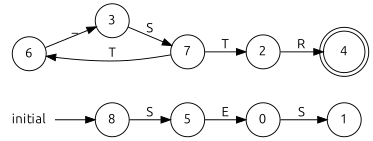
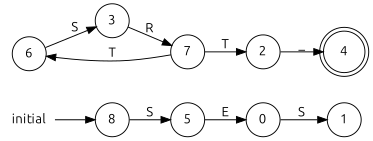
edge "6" -> "3": label "_" -> "S"
edge "3" -> "7": label "S" -> "R"
edge "2" -> "4": label "R" -> "_"
